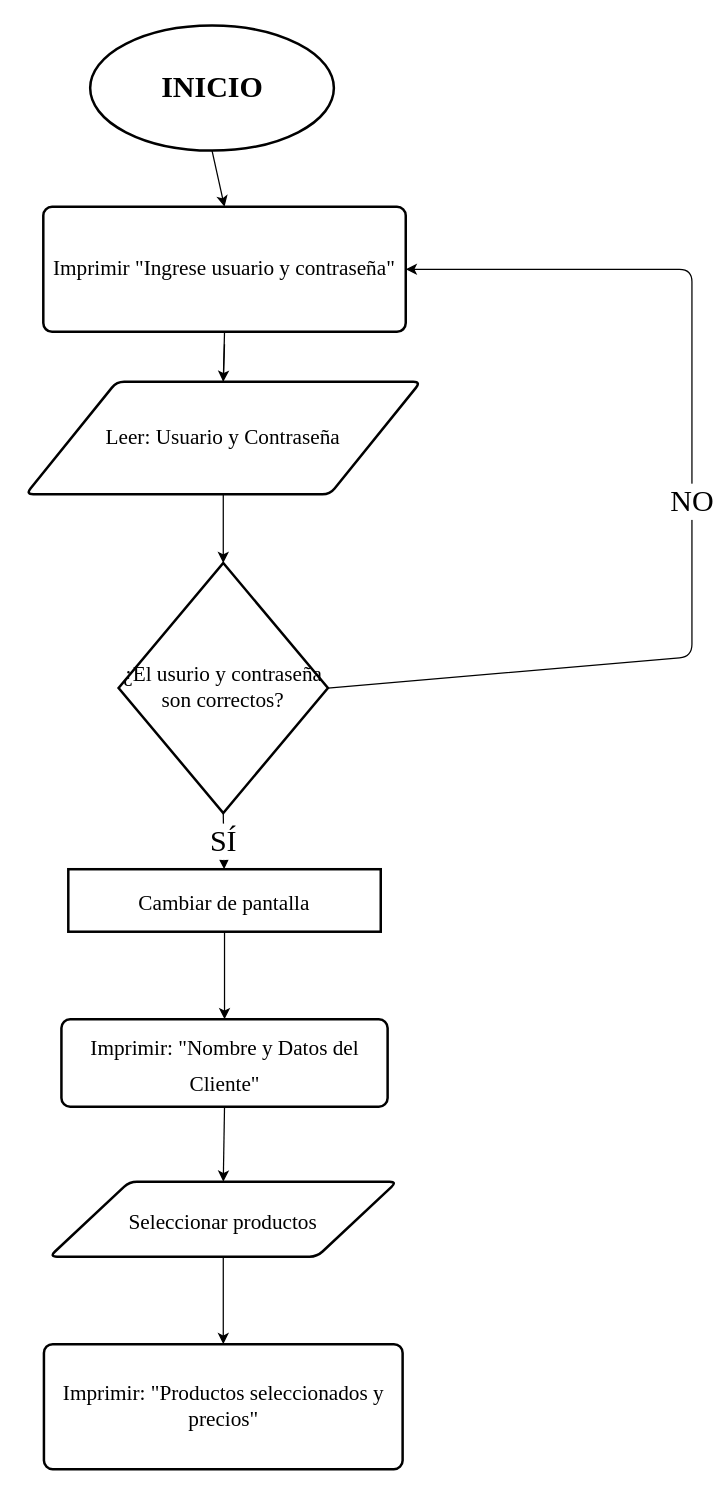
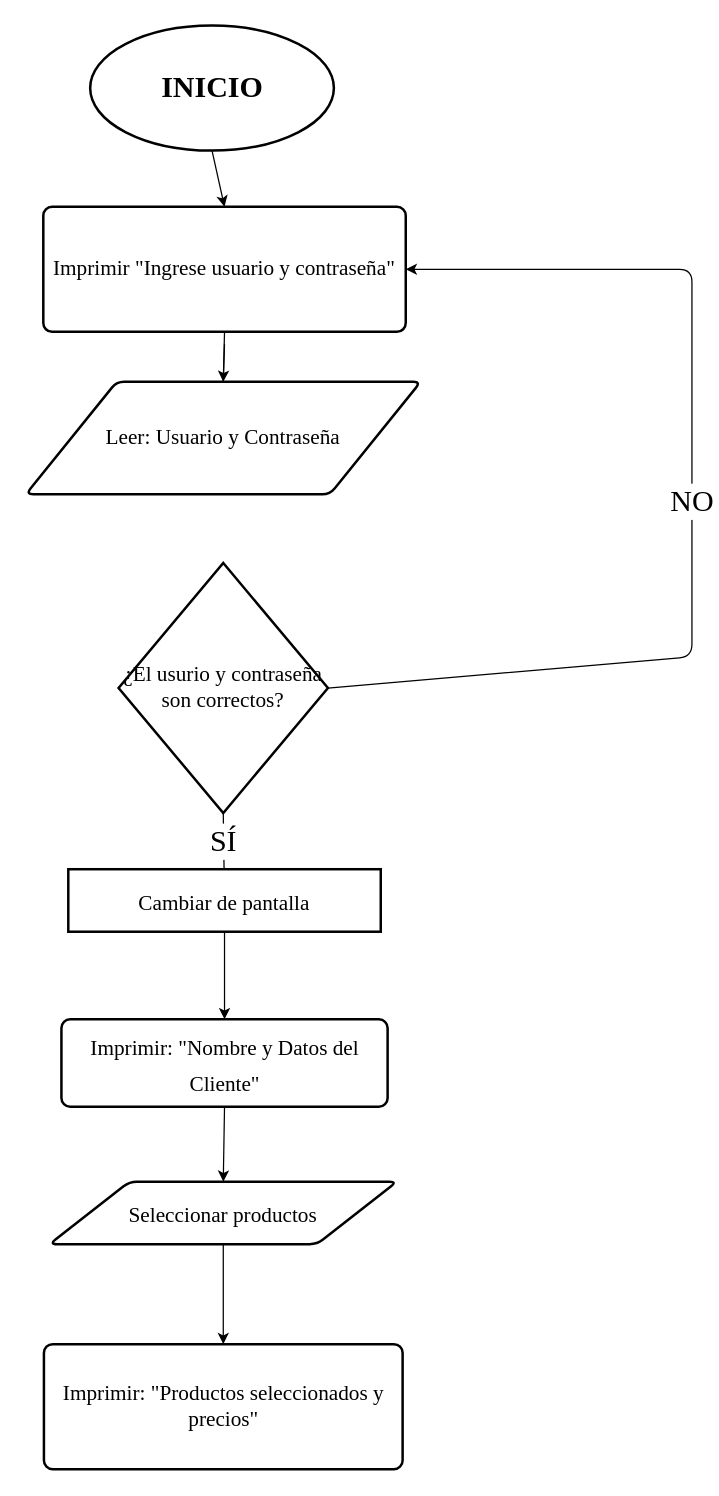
edge "Leer: Usuario y Contraseña" -> "¿El usurio y contraseña son correctos?": removed
edge "¿El usurio y contraseña son correctos?" -> "Cambiar de pantalla": arrowhead classic -> none
node "Seleccionar productos": size 348x75 -> 348x63
